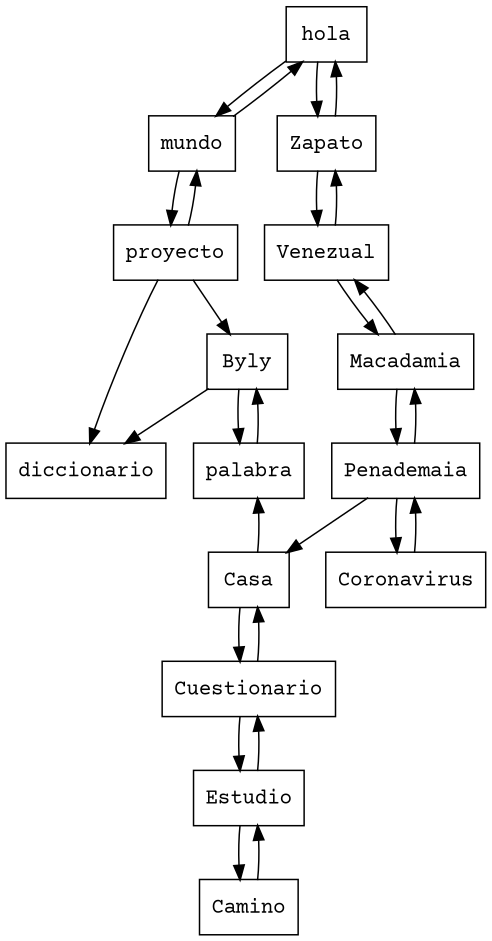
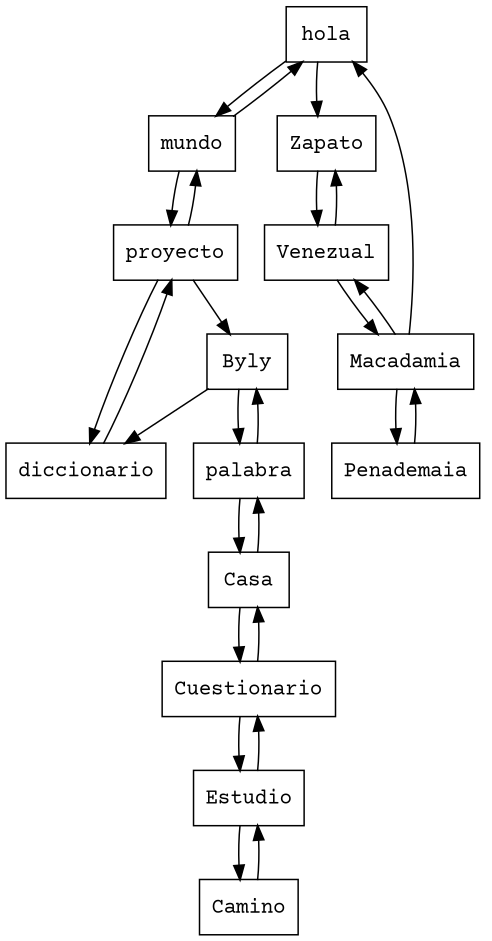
edge "Zapato" -> "hola": now "Macadamia" -> "hola"
edge "diccionario" -> "proyecto": added
edge "Penademaia" -> "Casa": now "palabra" -> "Casa"
node "Coronavirus": removed
